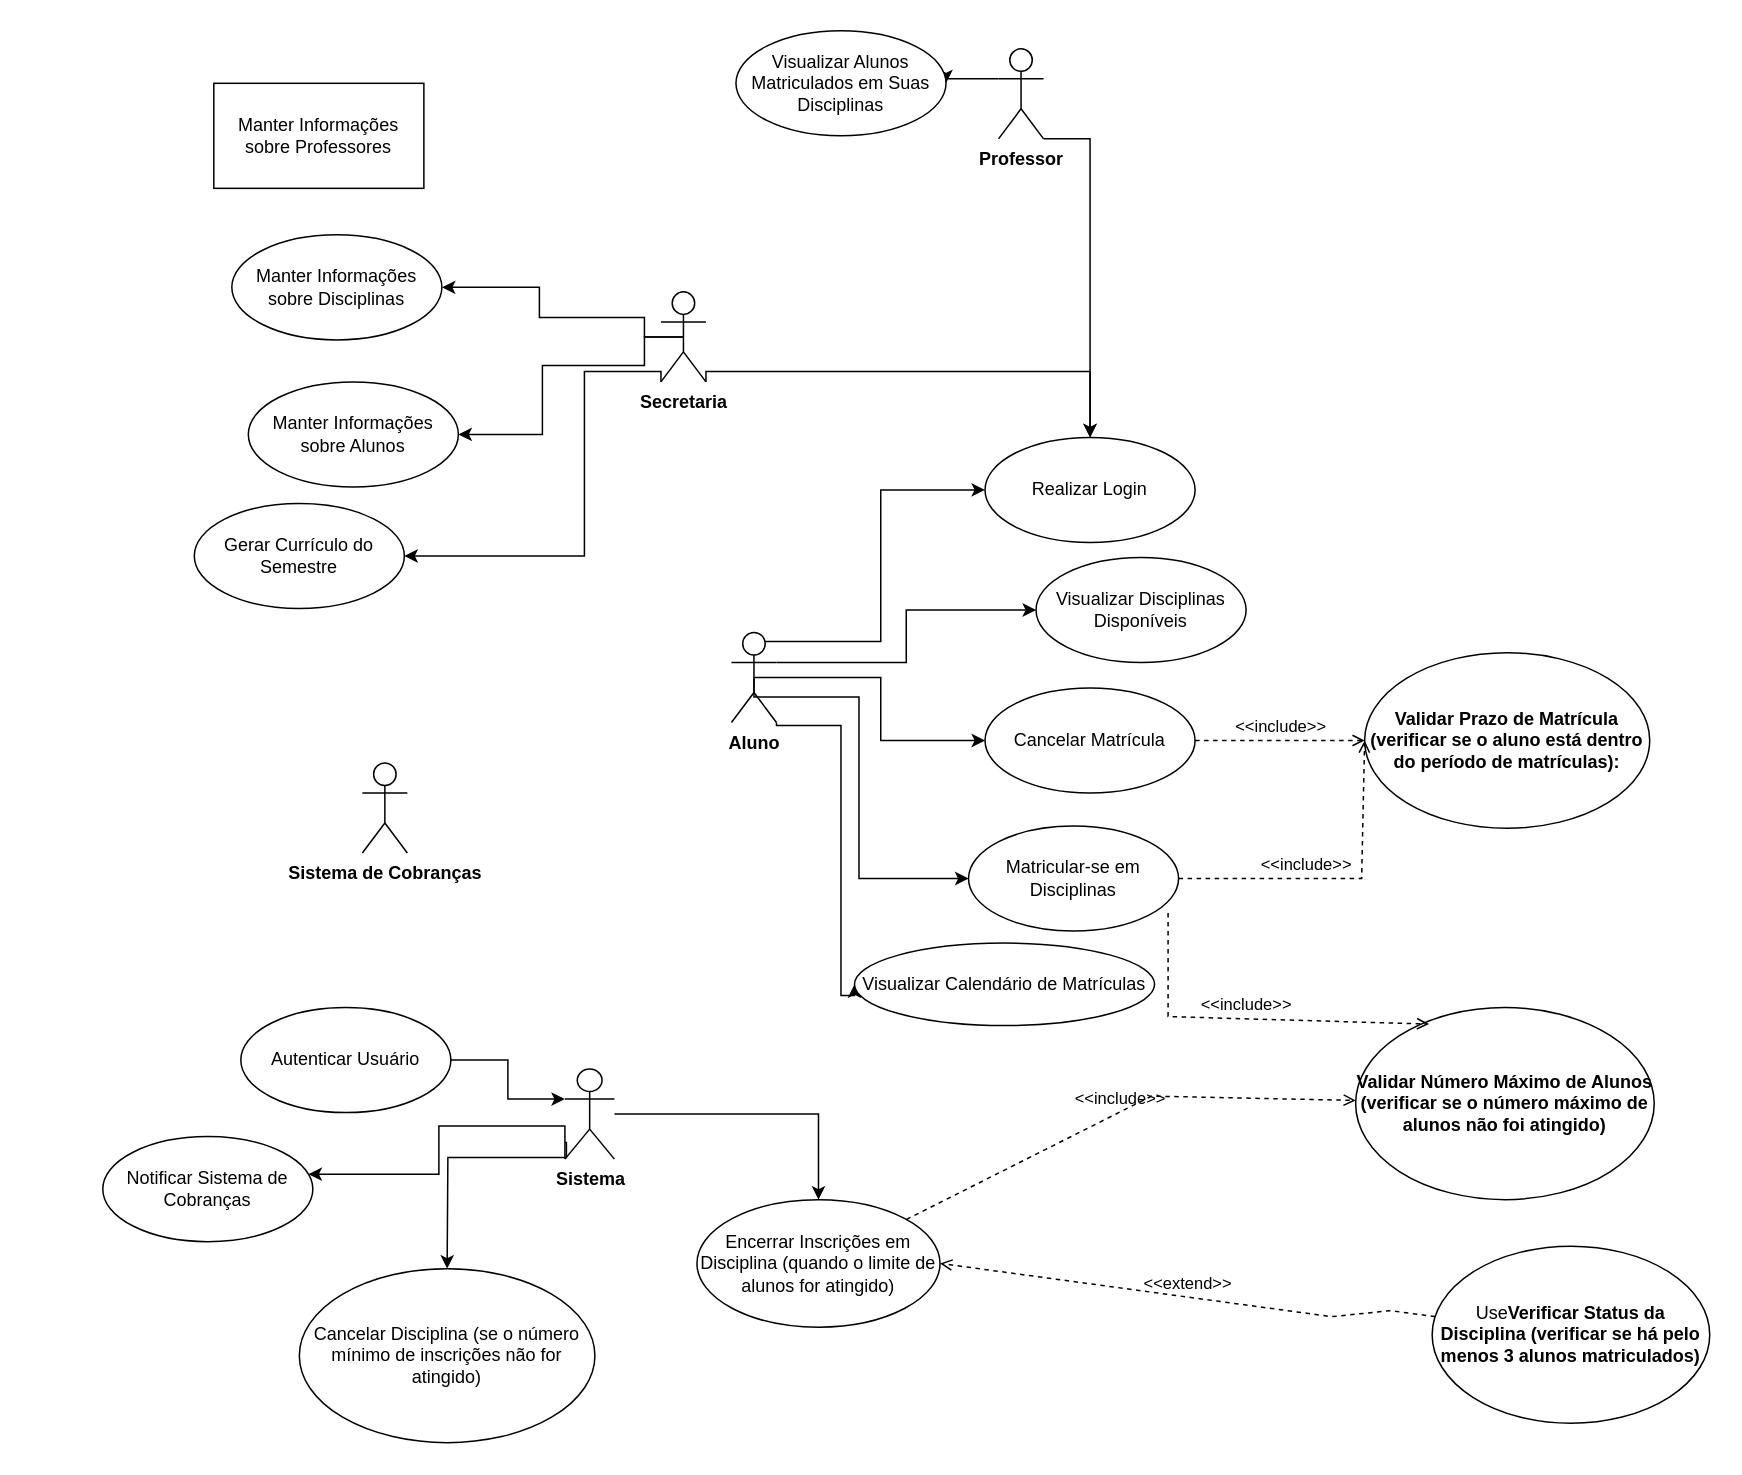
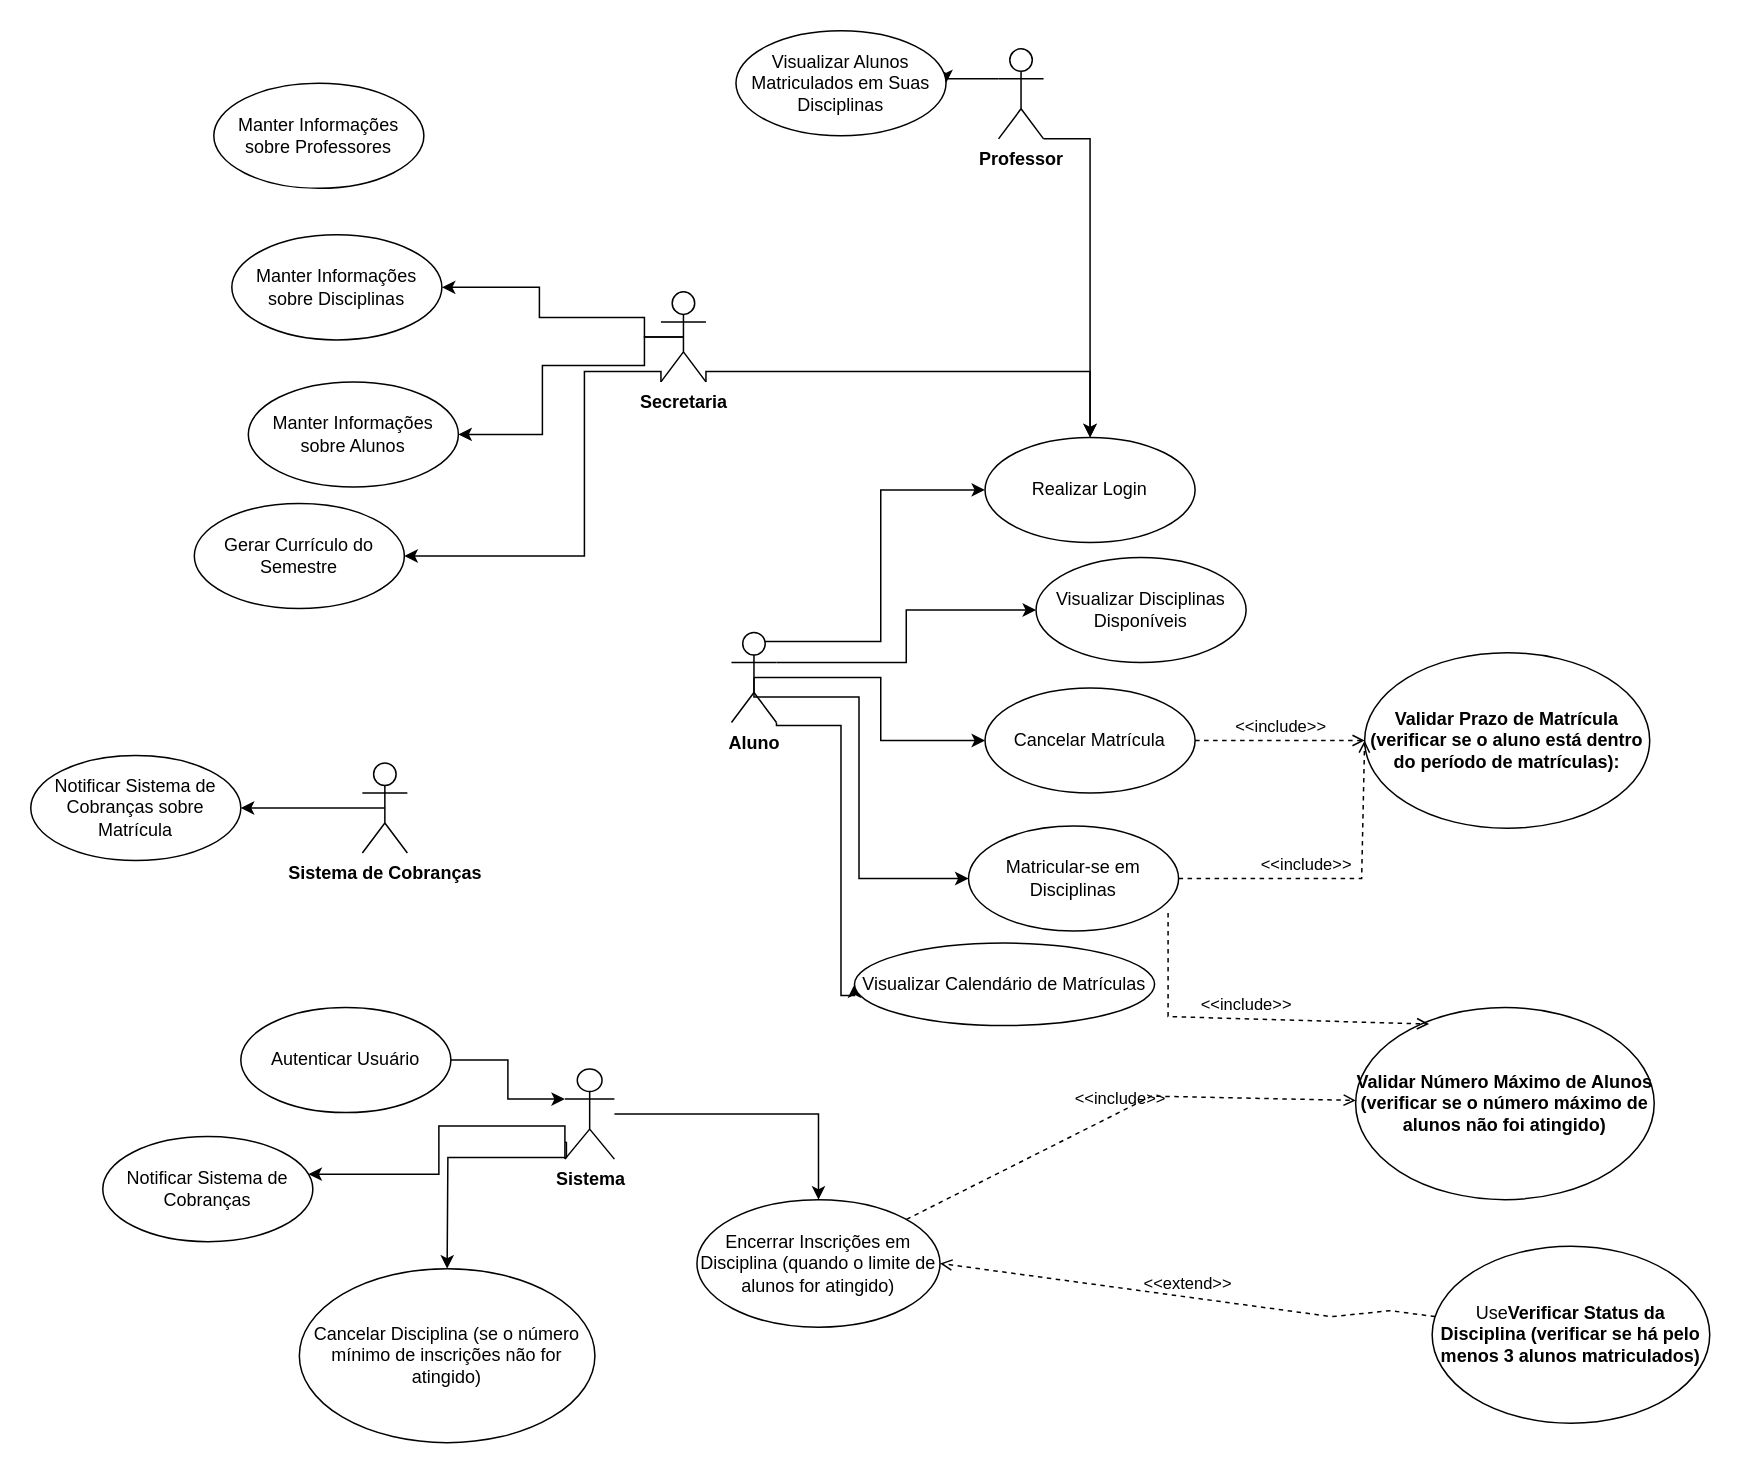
node "Manter Informações sobre Professores": shape rectangle -> ellipse
node "Notificar Sistema de Cobranças sobre Matrícula": added
edge "Sistema de Cobranças" -> "Notificar Sistema de Cobranças sobre Matrícula": added
